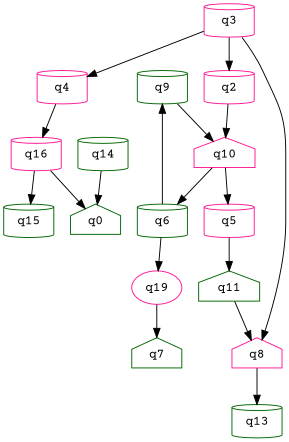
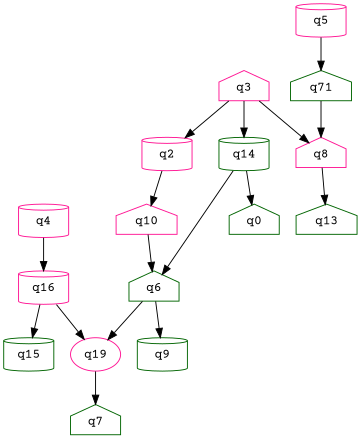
node "q3": shape cylinder -> house
edge "q3" -> "q4": now "q3" -> "q14"
edge "q9" -> "q10": removed
edge "q10" -> "q5": removed
edge "q16" -> "q0": now "q16" -> "q19"
edge "q14" -> "q6": added
node "q6": shape cylinder -> house
node "q11": label "q11" -> "q71"
node "q13": shape cylinder -> house
